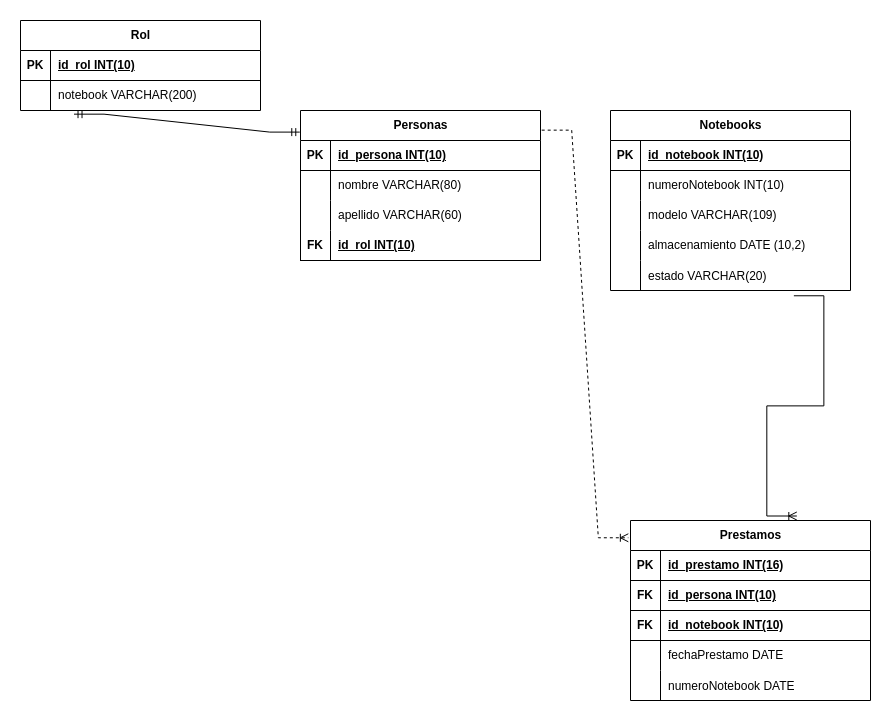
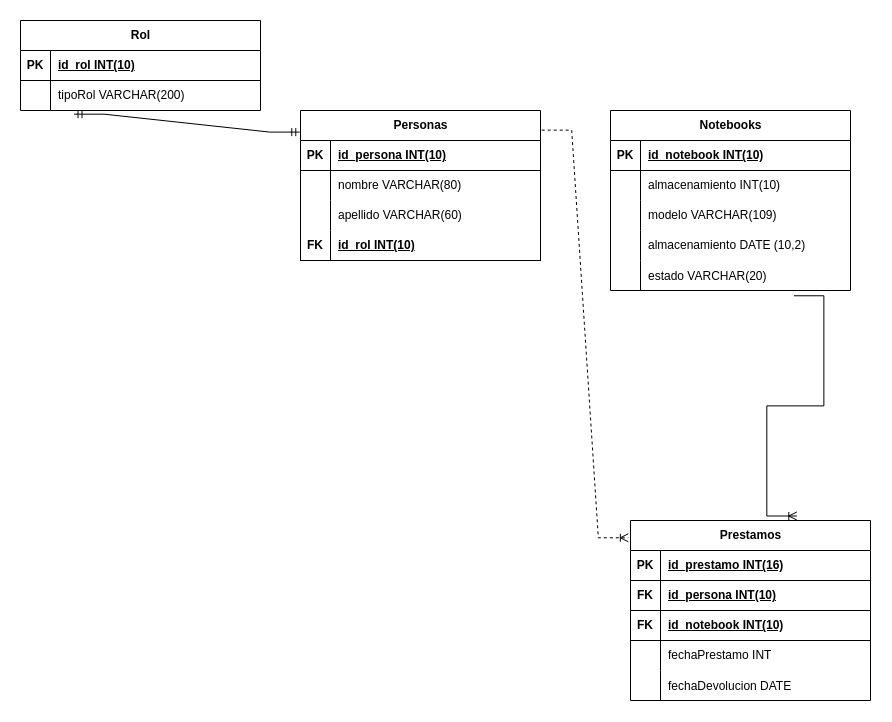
node "notebook VARCHAR(200)": label "notebook VARCHAR(200)" -> "tipoRol VARCHAR(200)"
node "numeroNotebook INT(10)": label "numeroNotebook INT(10)" -> "almacenamiento INT(10)"
node "fechaPrestamo DATE": label "fechaPrestamo DATE" -> "fechaPrestamo INT"
node "numeroNotebook DATE": label "numeroNotebook DATE" -> "fechaDevolucion DATE"
